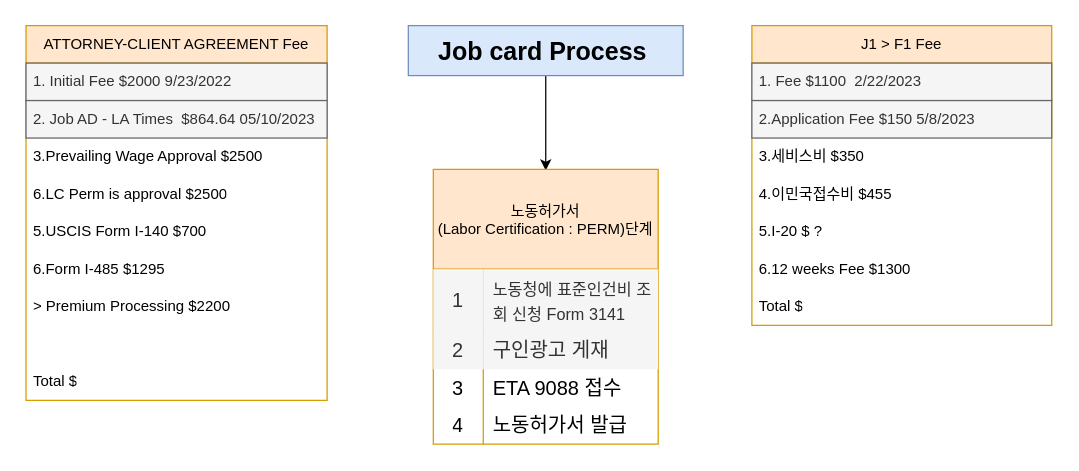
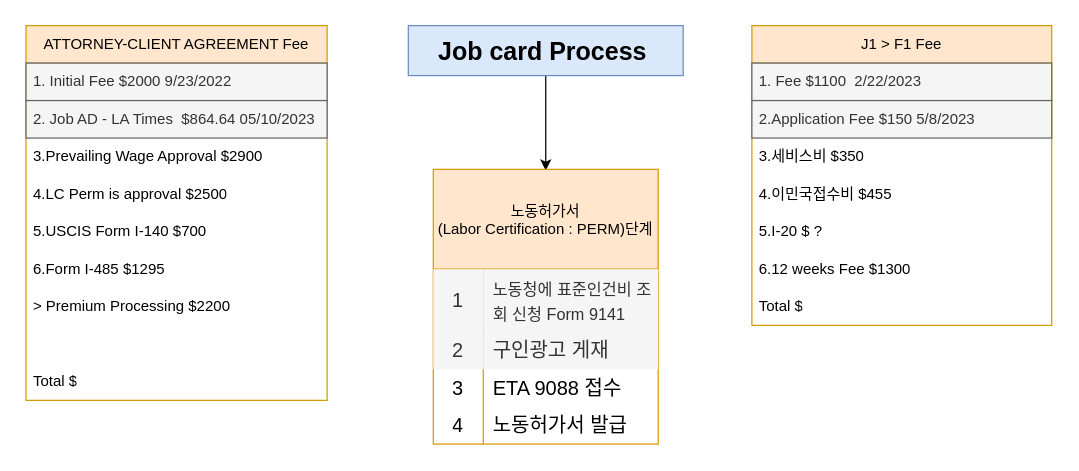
node "3.Prevailing Wage Approval $2500": label "3.Prevailing Wage Approval $2500" -> "3.Prevailing Wage Approval $2900"
node "6.LC Perm is approval $2500": label "6.LC Perm is approval $2500" -> "4.LC Perm is approval $2500"
node "노동청에 표준인건비 조회 신청 Form 3141": label "노동청에 표준인건비 조회 신청 Form 3141" -> "노동청에 표준인건비 조회 신청 Form 9141"
